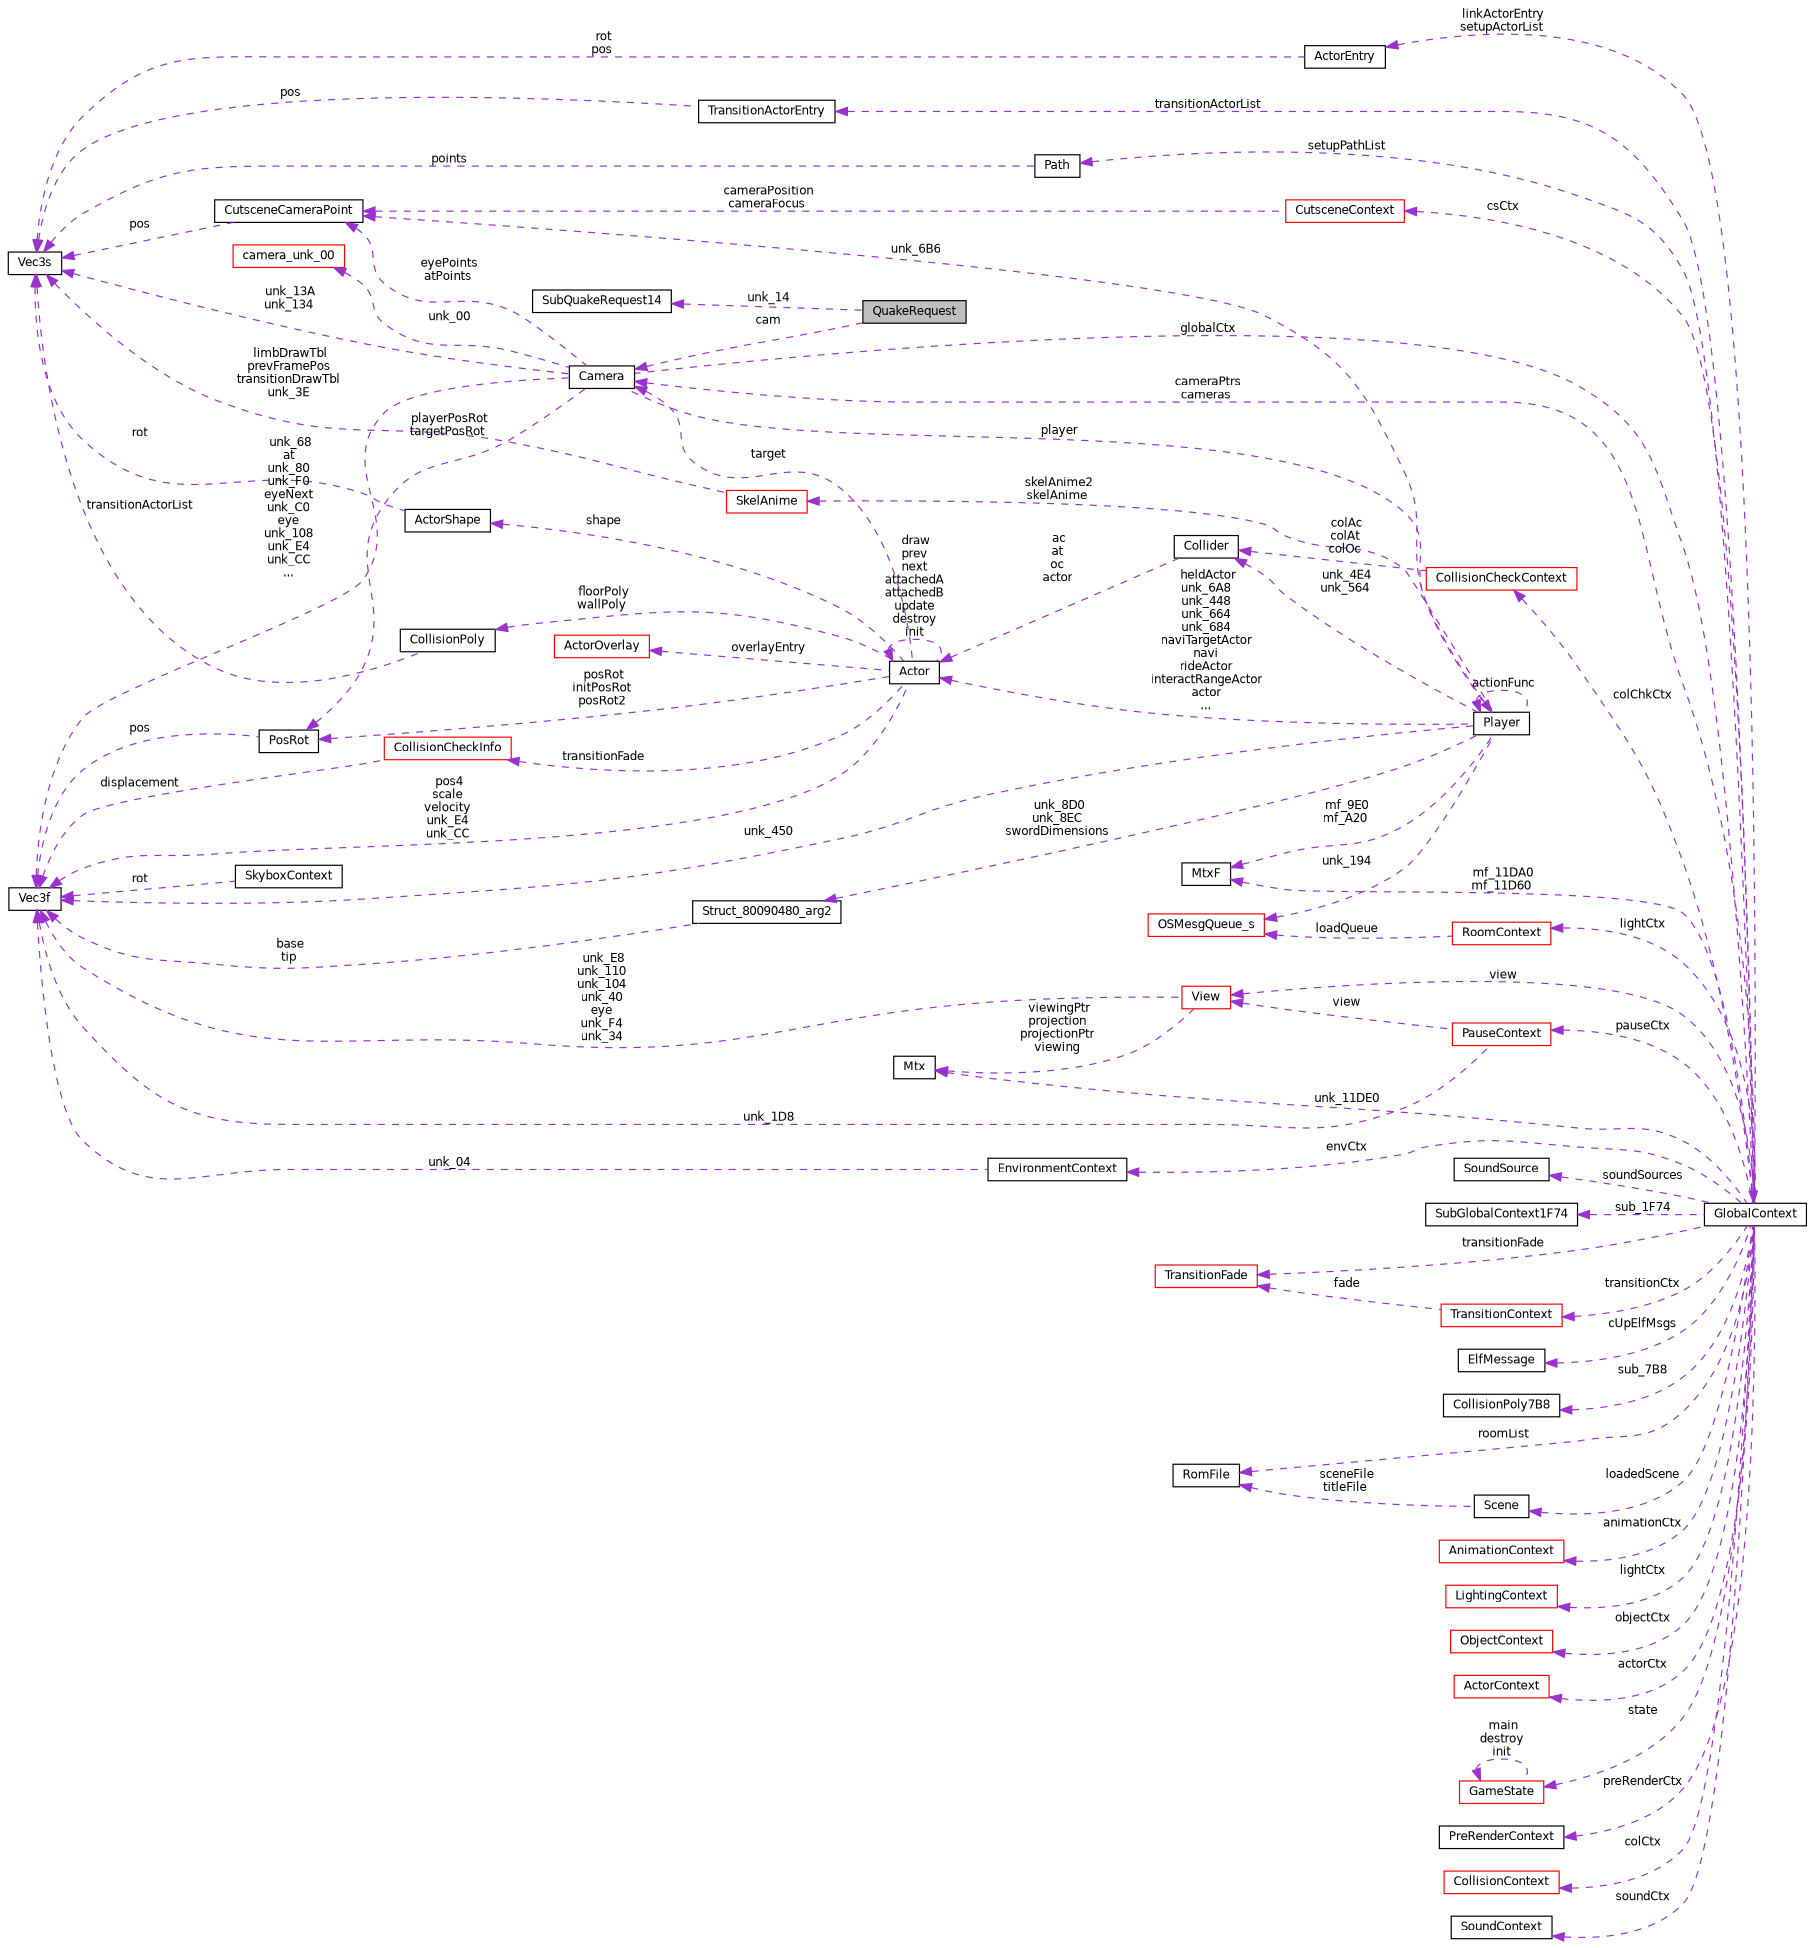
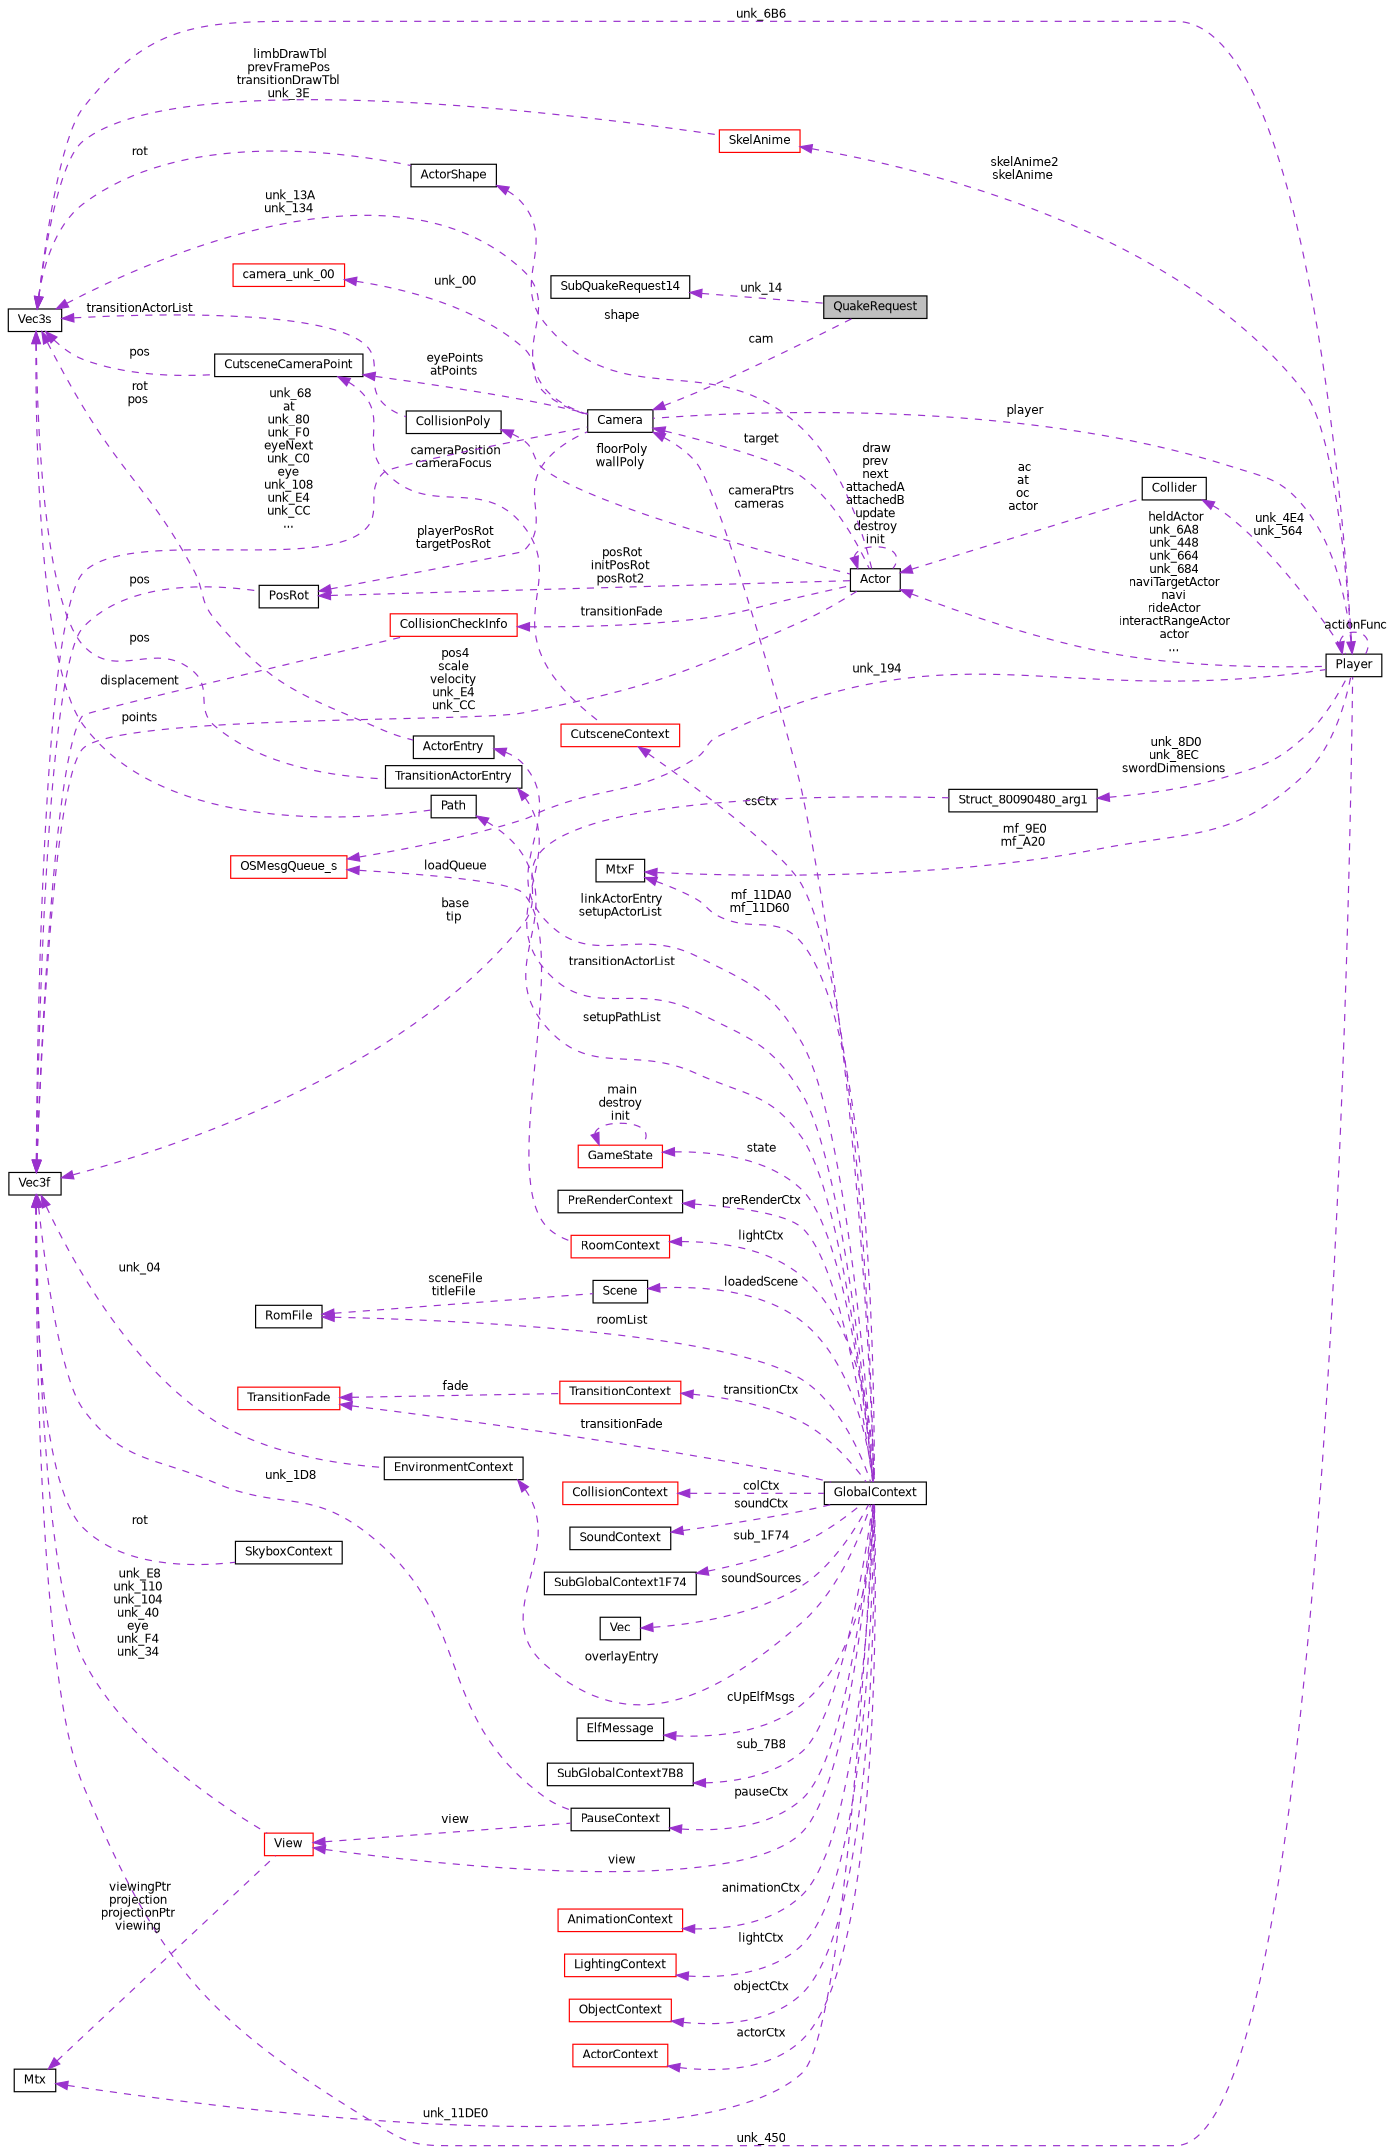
edge "Player" -> "CutsceneCameraPoint": now "Player" -> "Vec3s"
edge "Camera" -> "GlobalContext": removed, label "globalCtx"
node "CollisionCheckContext": removed
node "ActorOverlay": removed
node "Struct_80090480_arg2": label "Struct_80090480_arg2" -> "Struct_80090480_arg1"
node "PauseContext": color red -> black
edge "GlobalContext" -> "EnvironmentContext": label " envCtx" -> " overlayEntry"
node "SoundSource": label "SoundSource" -> "Vec"
node "CollisionPoly7B8": label "CollisionPoly7B8" -> "SubGlobalContext7B8"
